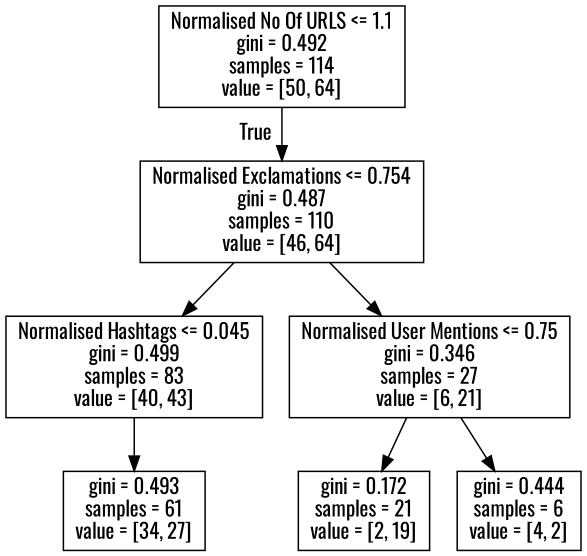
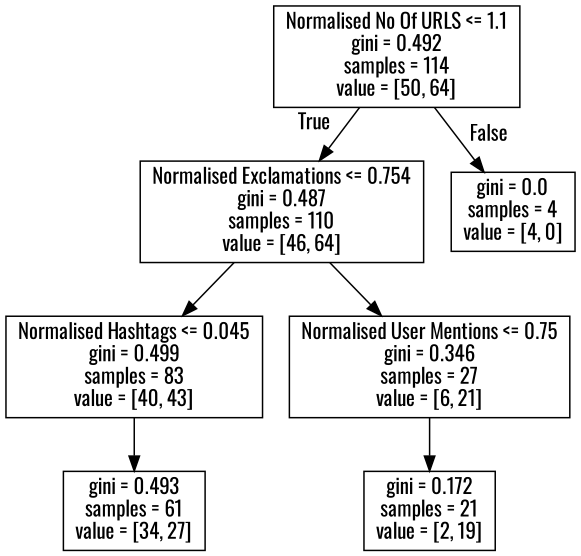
node "gini = 0.0 samples = 4 value = [4, 0]": added
node "gini = 0.444 samples = 6 value = [4, 2]": removed
